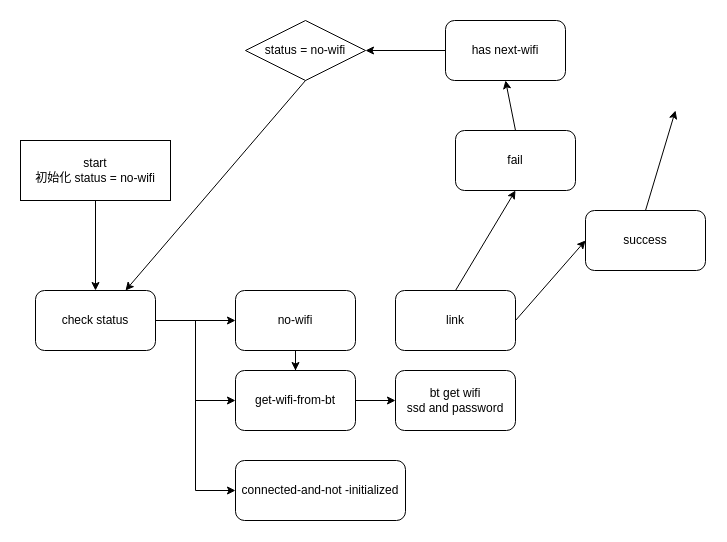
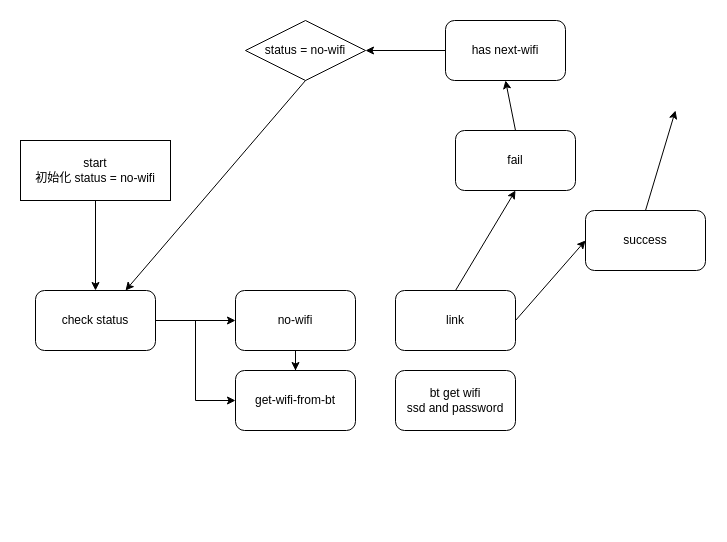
edge "get-wifi-from-bt" -> "bt get wifi ssd and password": removed
edge "check status" -> "connected-and-not -initialized": removed
node "connected-and-not -initialized": removed
